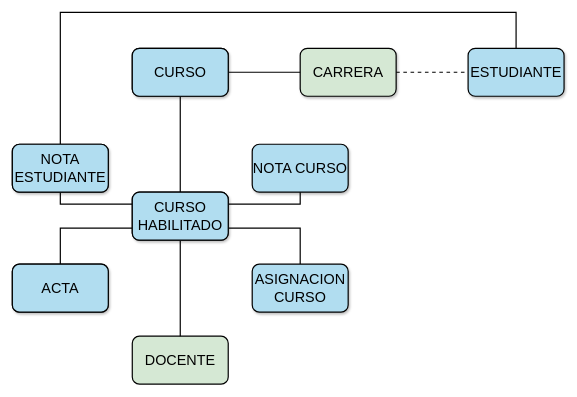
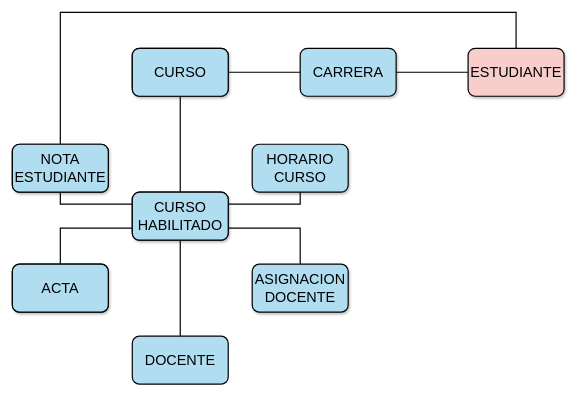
node "CARRERA": fillcolor #d5e8d4 -> #b1ddf0
edge "CARRERA" -- "ESTUDIANTE": style dashed -> solid
node "ESTUDIANTE": fillcolor #b1ddf0 -> #f8cecc
node "NOTA CURSO": label "NOTA CURSO" -> "HORARIO CURSO"
node "ASIGNACION CURSO": label "ASIGNACION CURSO" -> "ASIGNACION DOCENTE"
node "DOCENTE": fillcolor #d5e8d4 -> #b1ddf0
